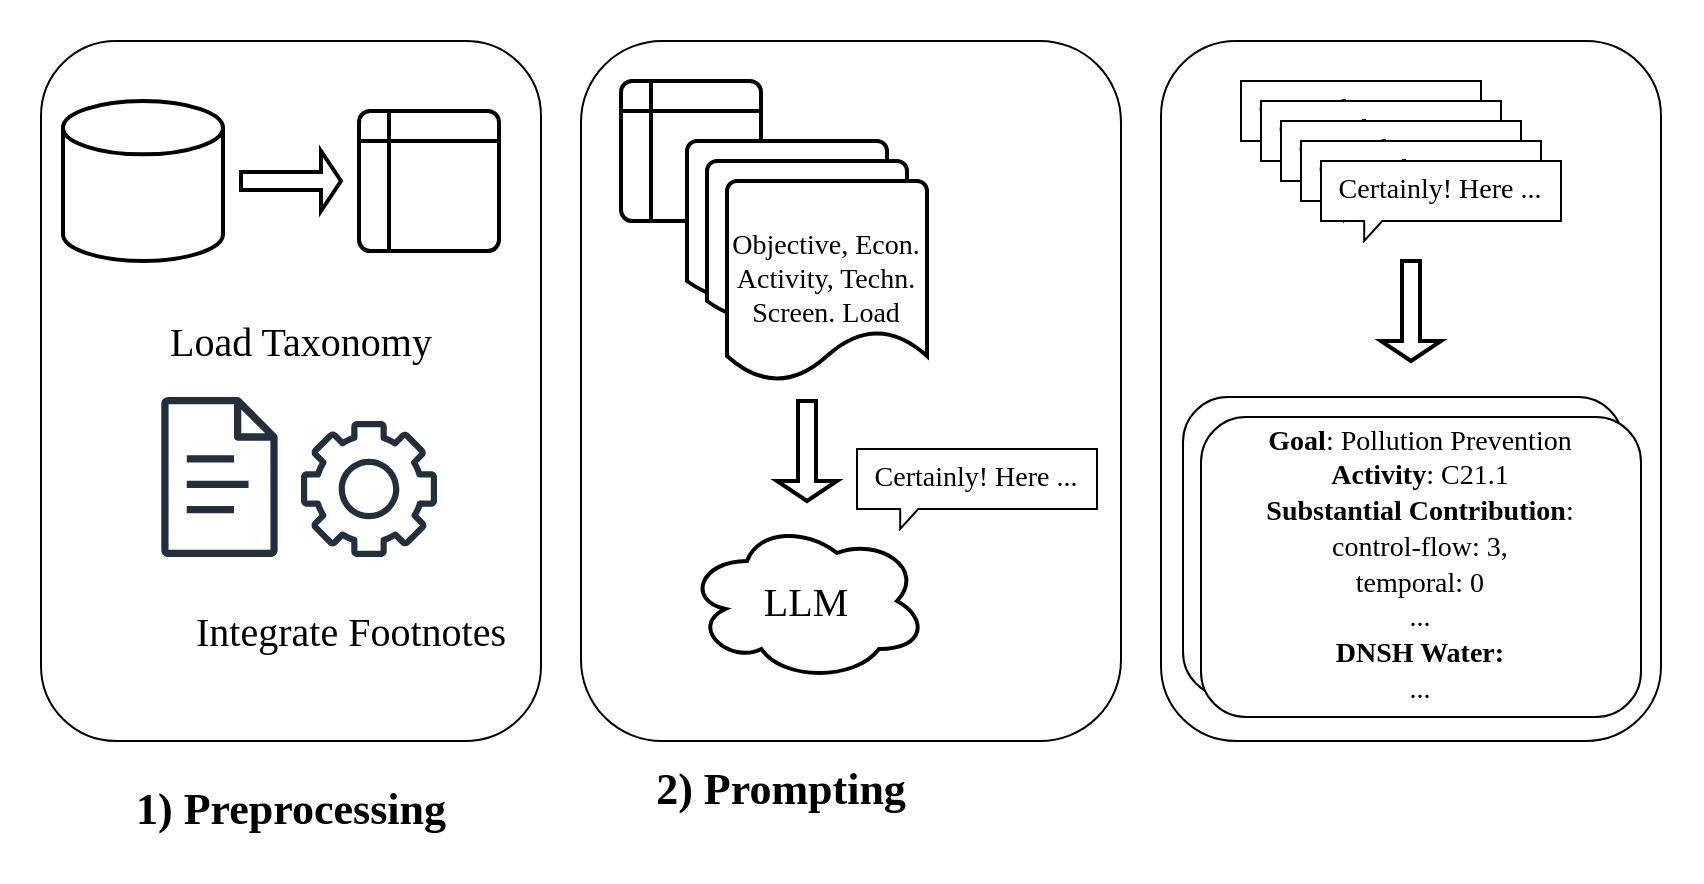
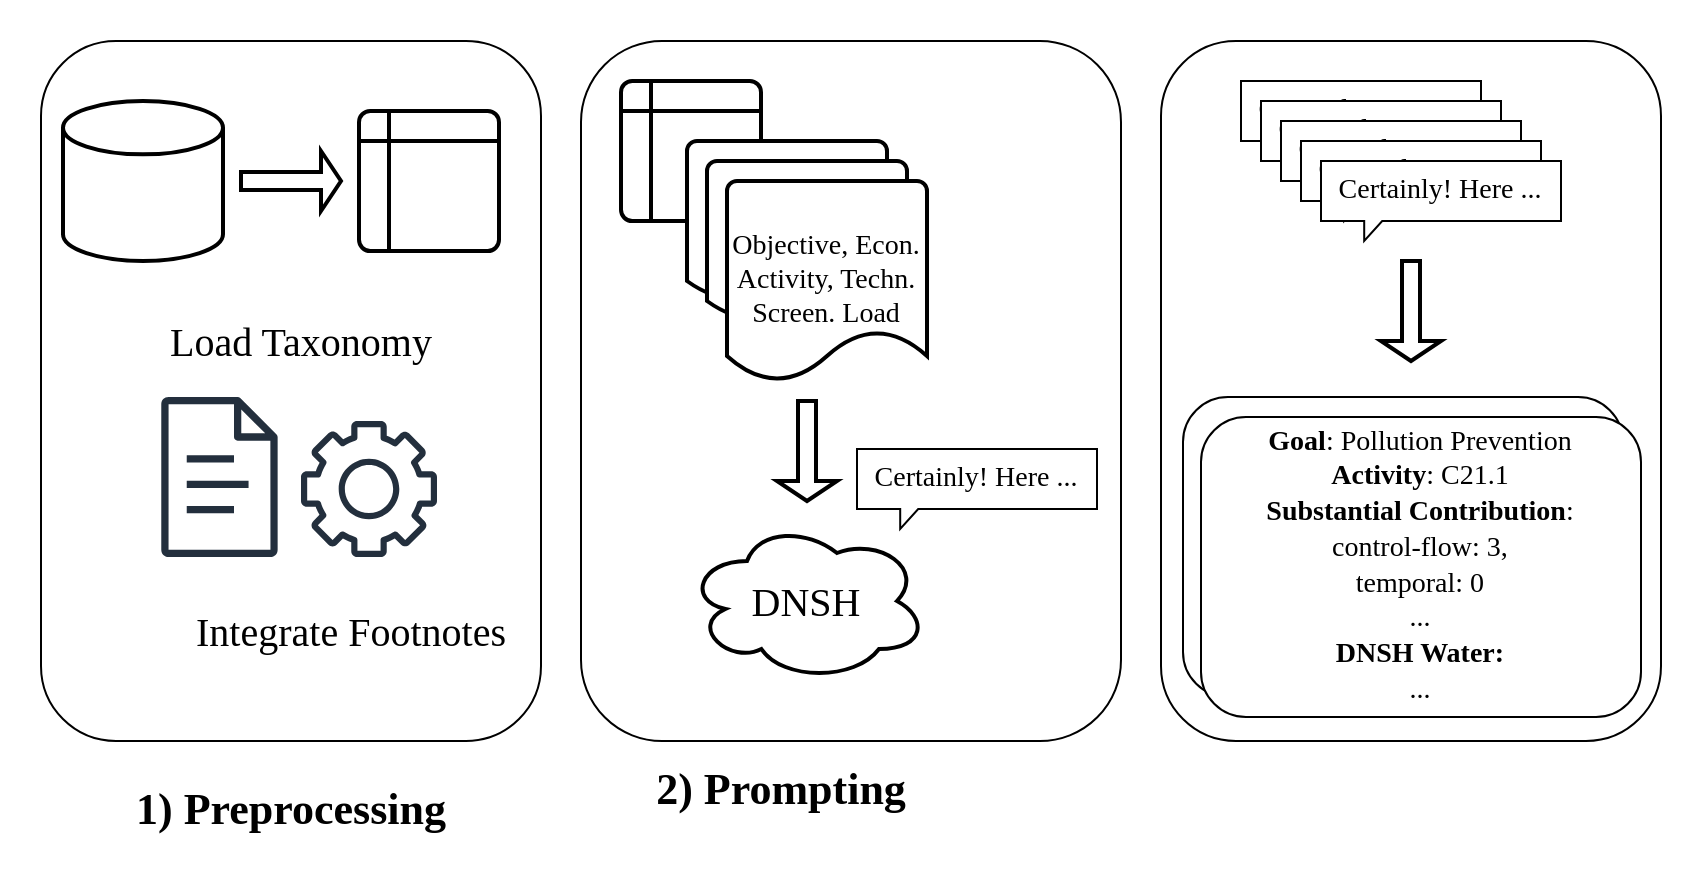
node "LLM": label "LLM" -> "DNSH"
